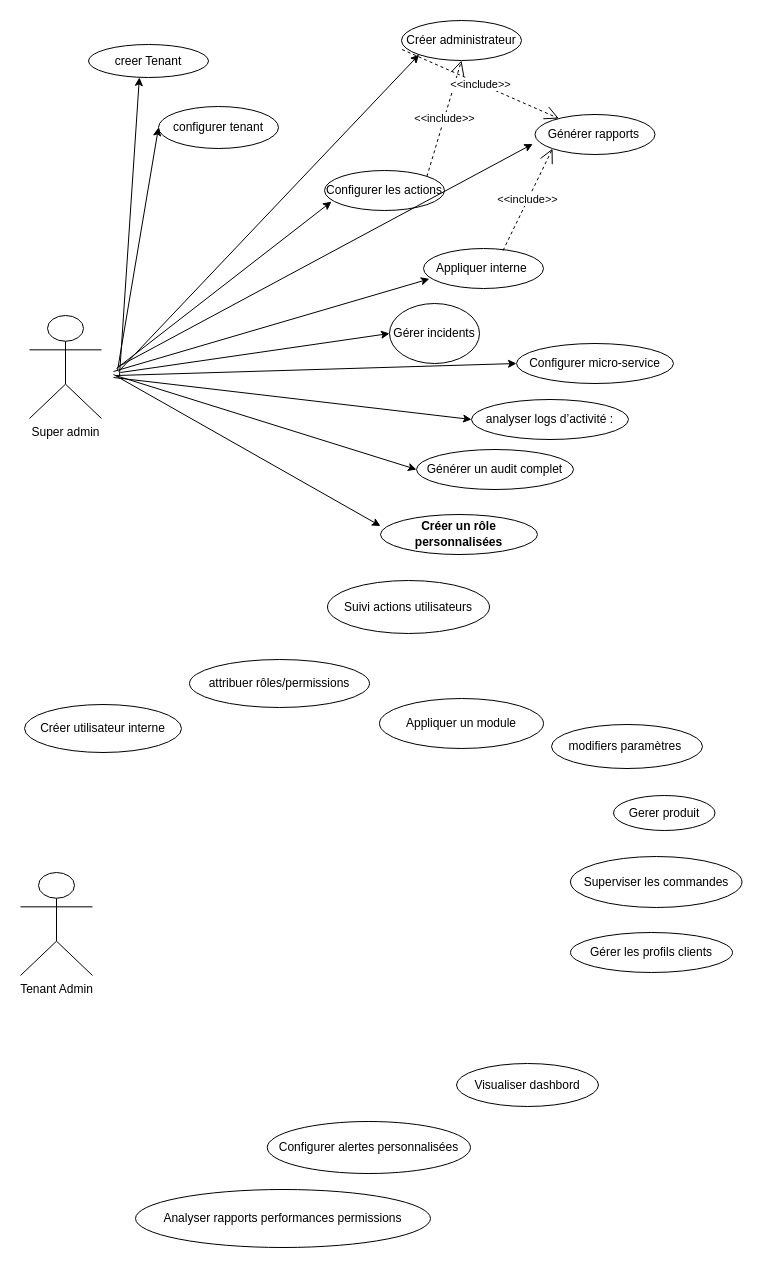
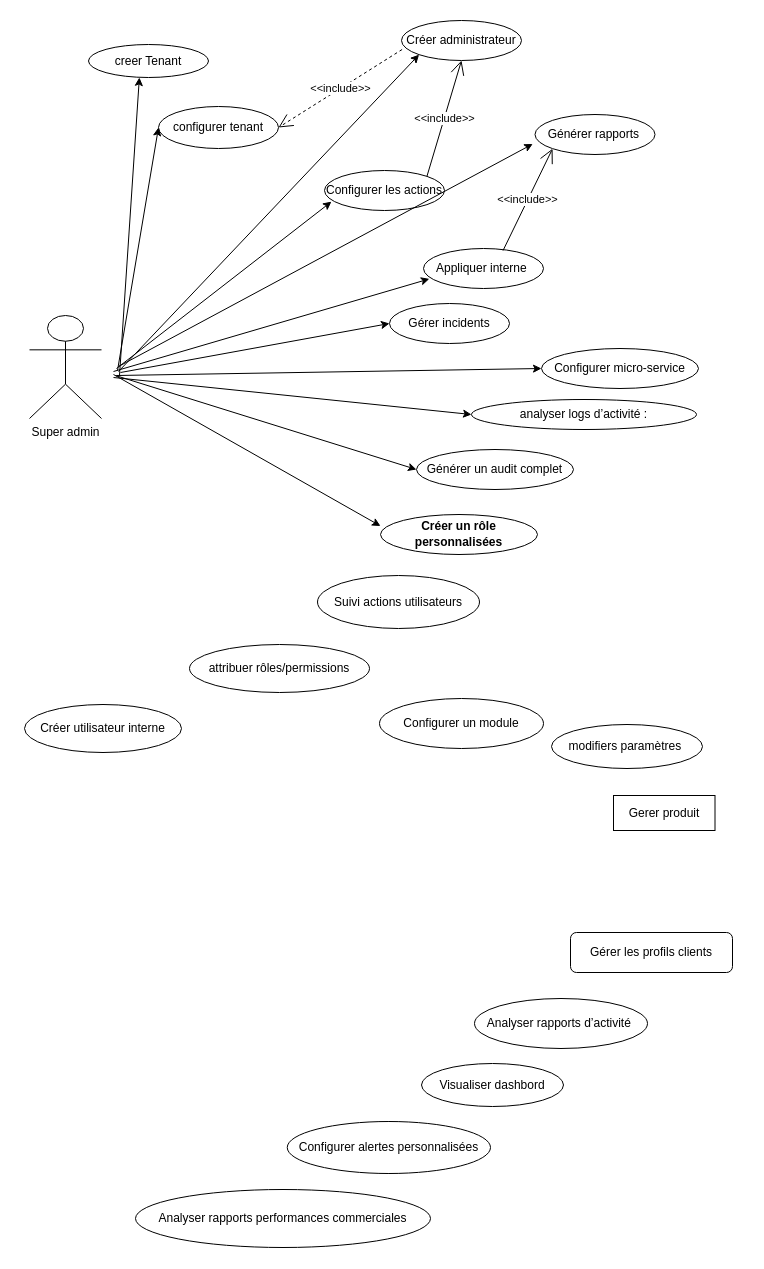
edge "Créer administrateur" -> "Générer rapports": now "Créer administrateur" -> "configurer tenant"
edge "Configurer les actions" -> "Créer administrateur": style dashed -> solid
edge "Appliquer interne" -> "Générer rapports": style dashed -> solid
node "Gérer incidents": size 90x60 -> 120x40
node "Configurer micro-service": moved (595, 364) -> (620, 369)
node "analyser logs d’activité :": size 157x40 -> 225x30
node "Suivi actions utilisateurs": moved (409, 607) -> (399, 602)
node "attribuer rôles/permissions": moved (280, 684) -> (280, 669)
node "Appliquer un module": label "Appliquer un module" -> "Configurer un module"
node "Gerer produit": shape ellipse -> rectangle
node "Superviser les commandes": removed
node "Tenant Admin": removed
node "Gérer les profils clients": shape ellipse -> rounded rectangle
node "Analyser rapports d’activité": added
node "Visualiser dashbord": moved (528, 1085) -> (493, 1085)
node "Configurer alertes personnalisées": moved (369, 1148) -> (389, 1148)
node "Analyser rapports performances permissions": label "Analyser rapports performances permissions" -> "Analyser rapports performances commerciales"
